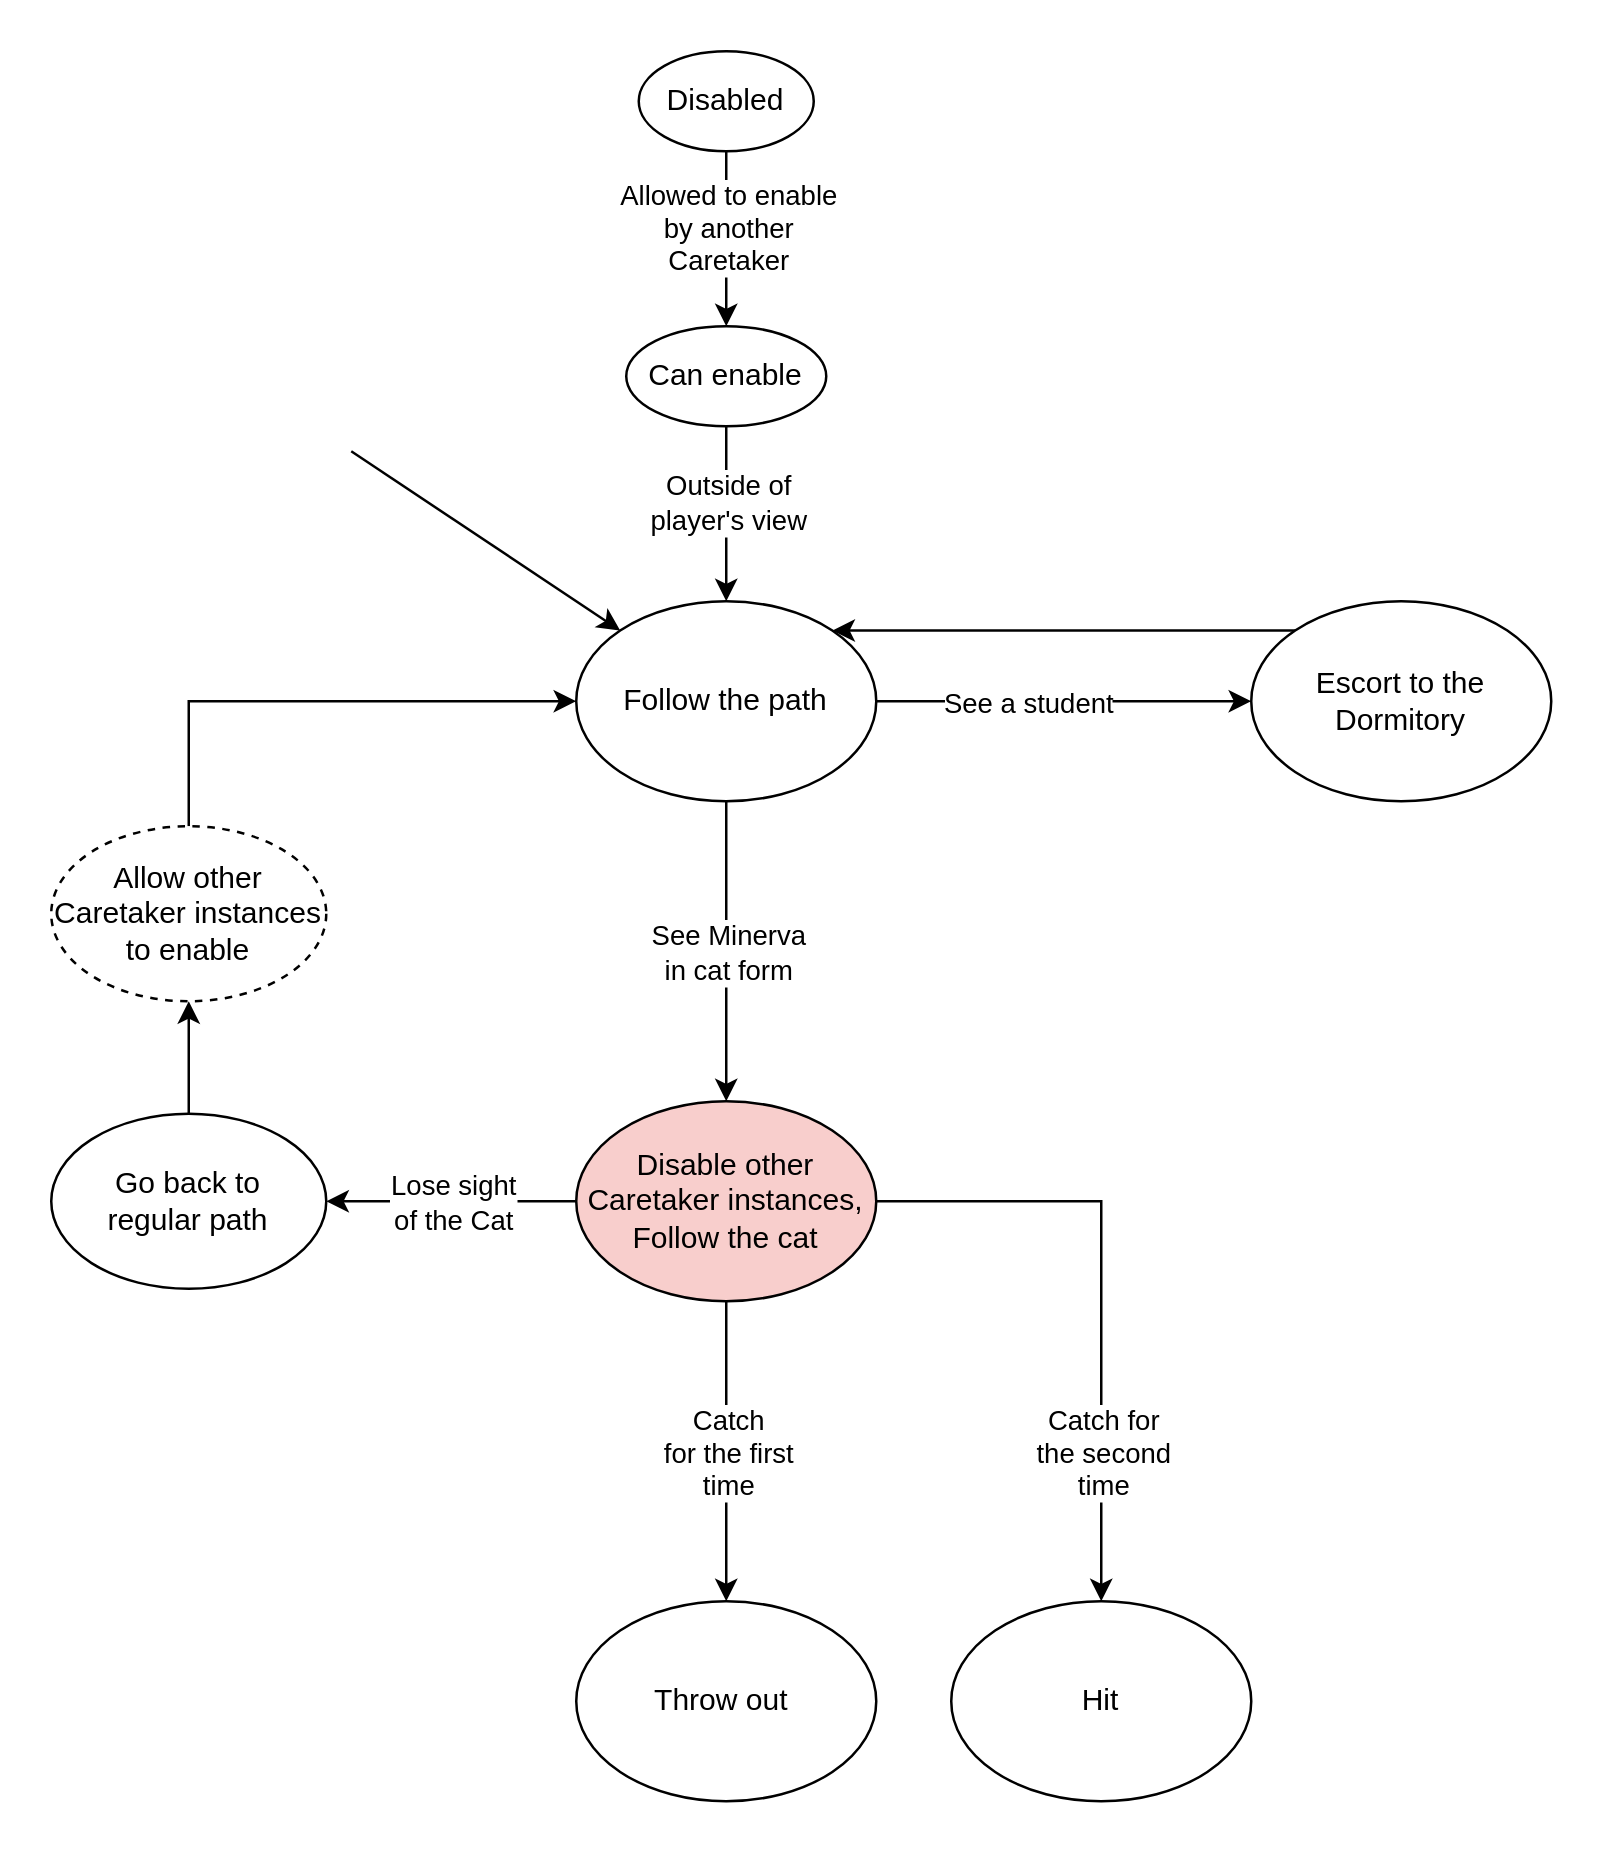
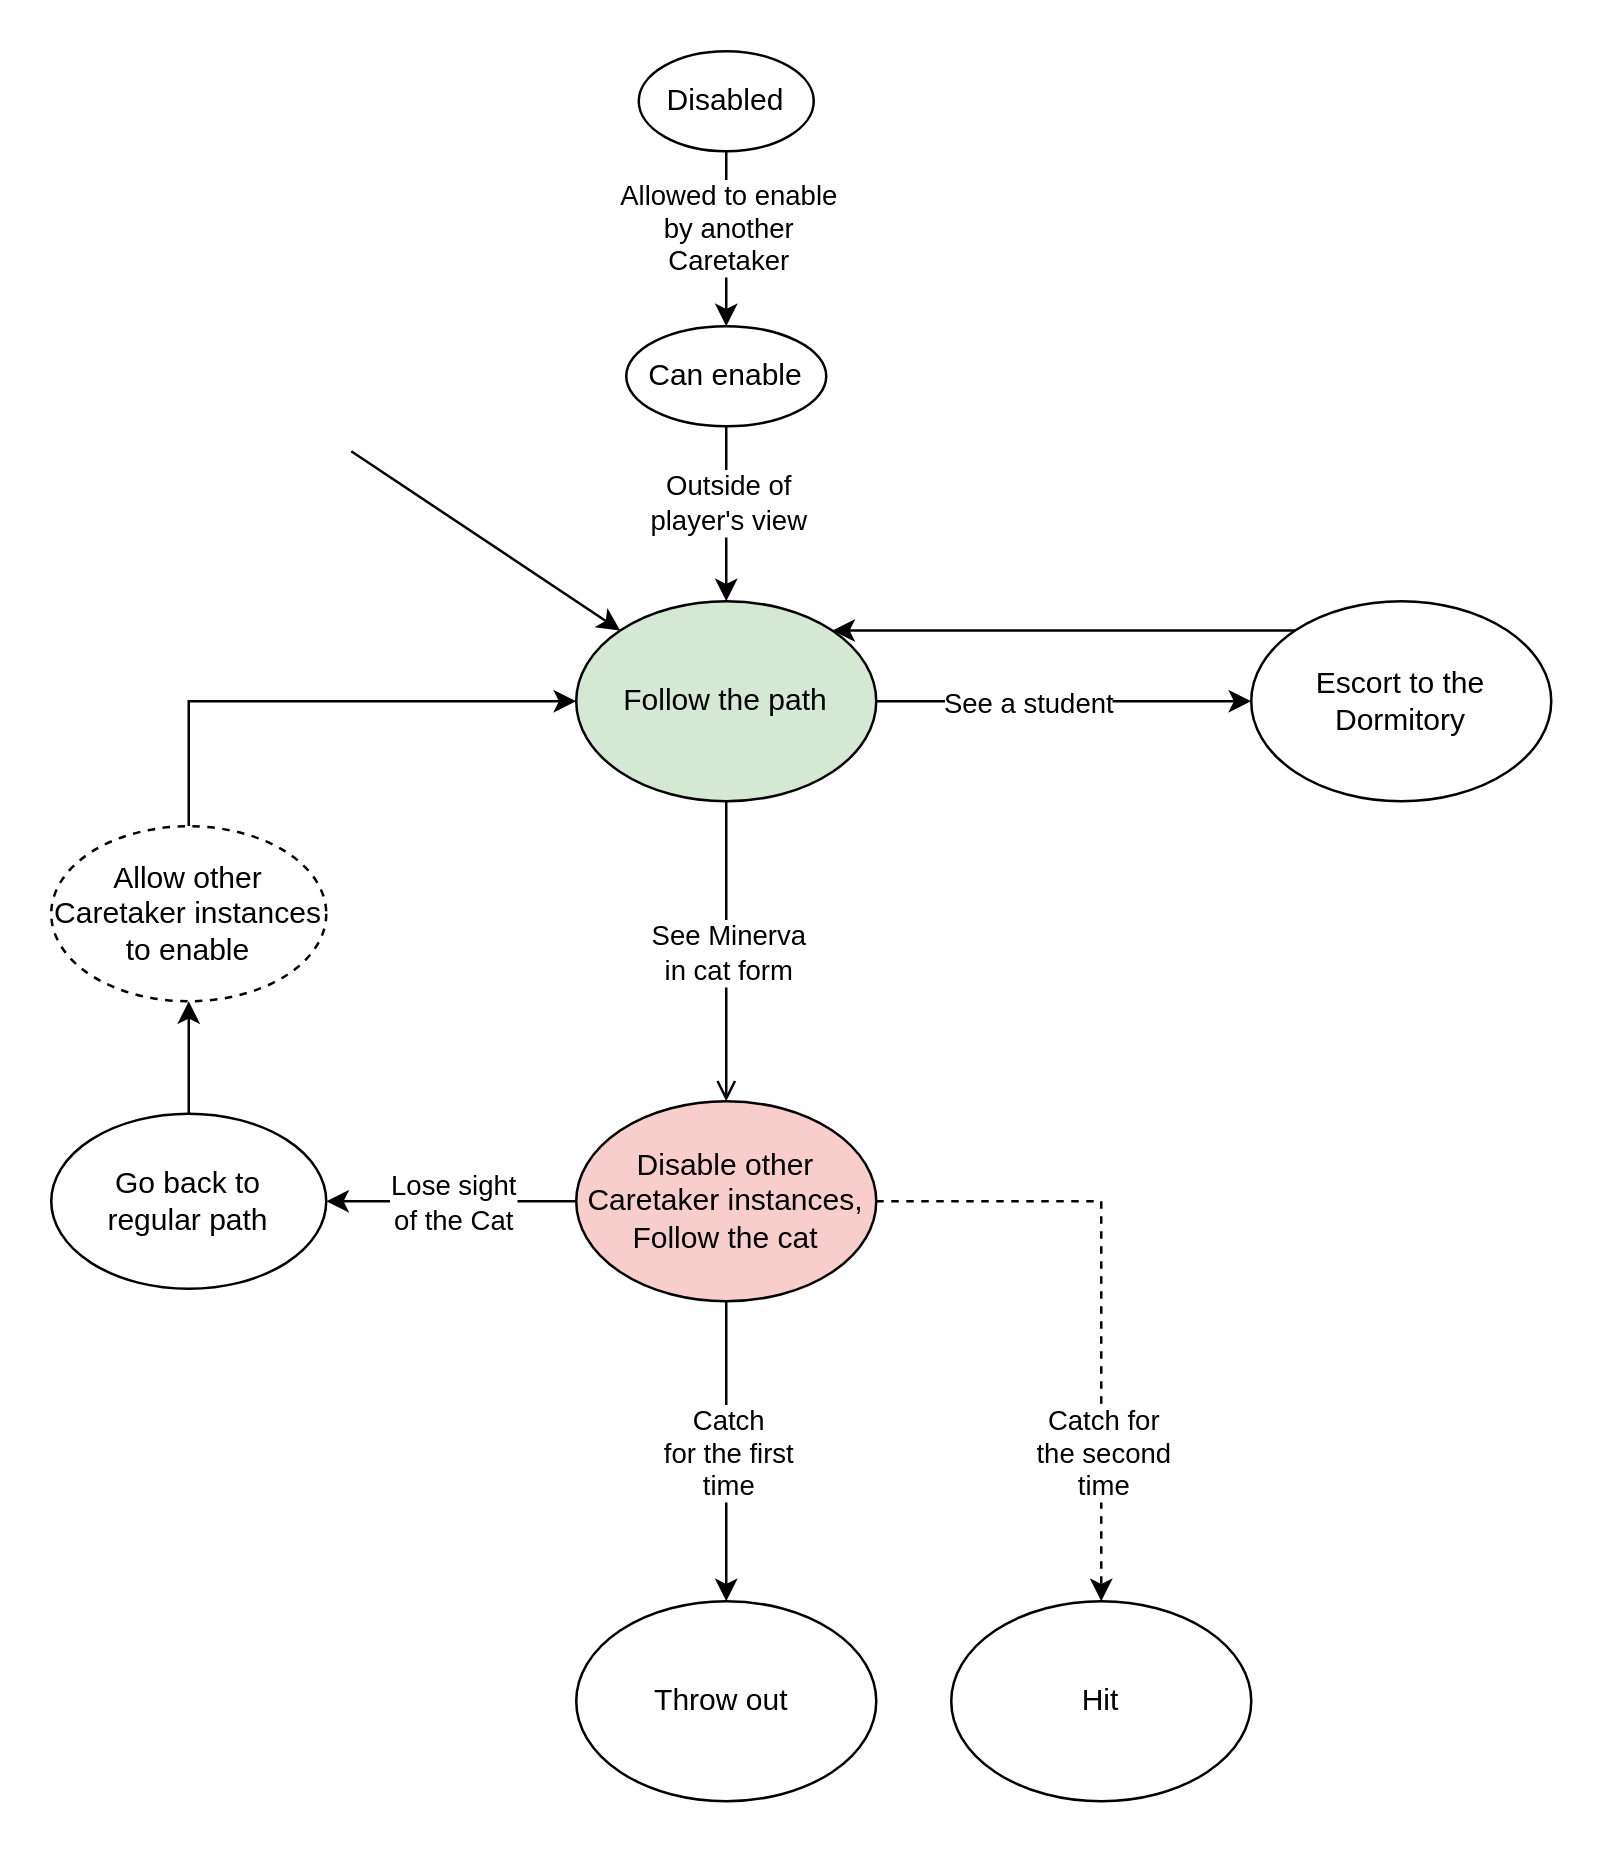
node "Follow the path": fillcolor #ffffff -> #d5e8d4
edge "Follow the path" -> "Disable other Caretaker instances, Follow the cat": arrowhead classic -> open
edge "Disable other Caretaker instances, Follow the cat" -> "Hit": style solid -> dashed
